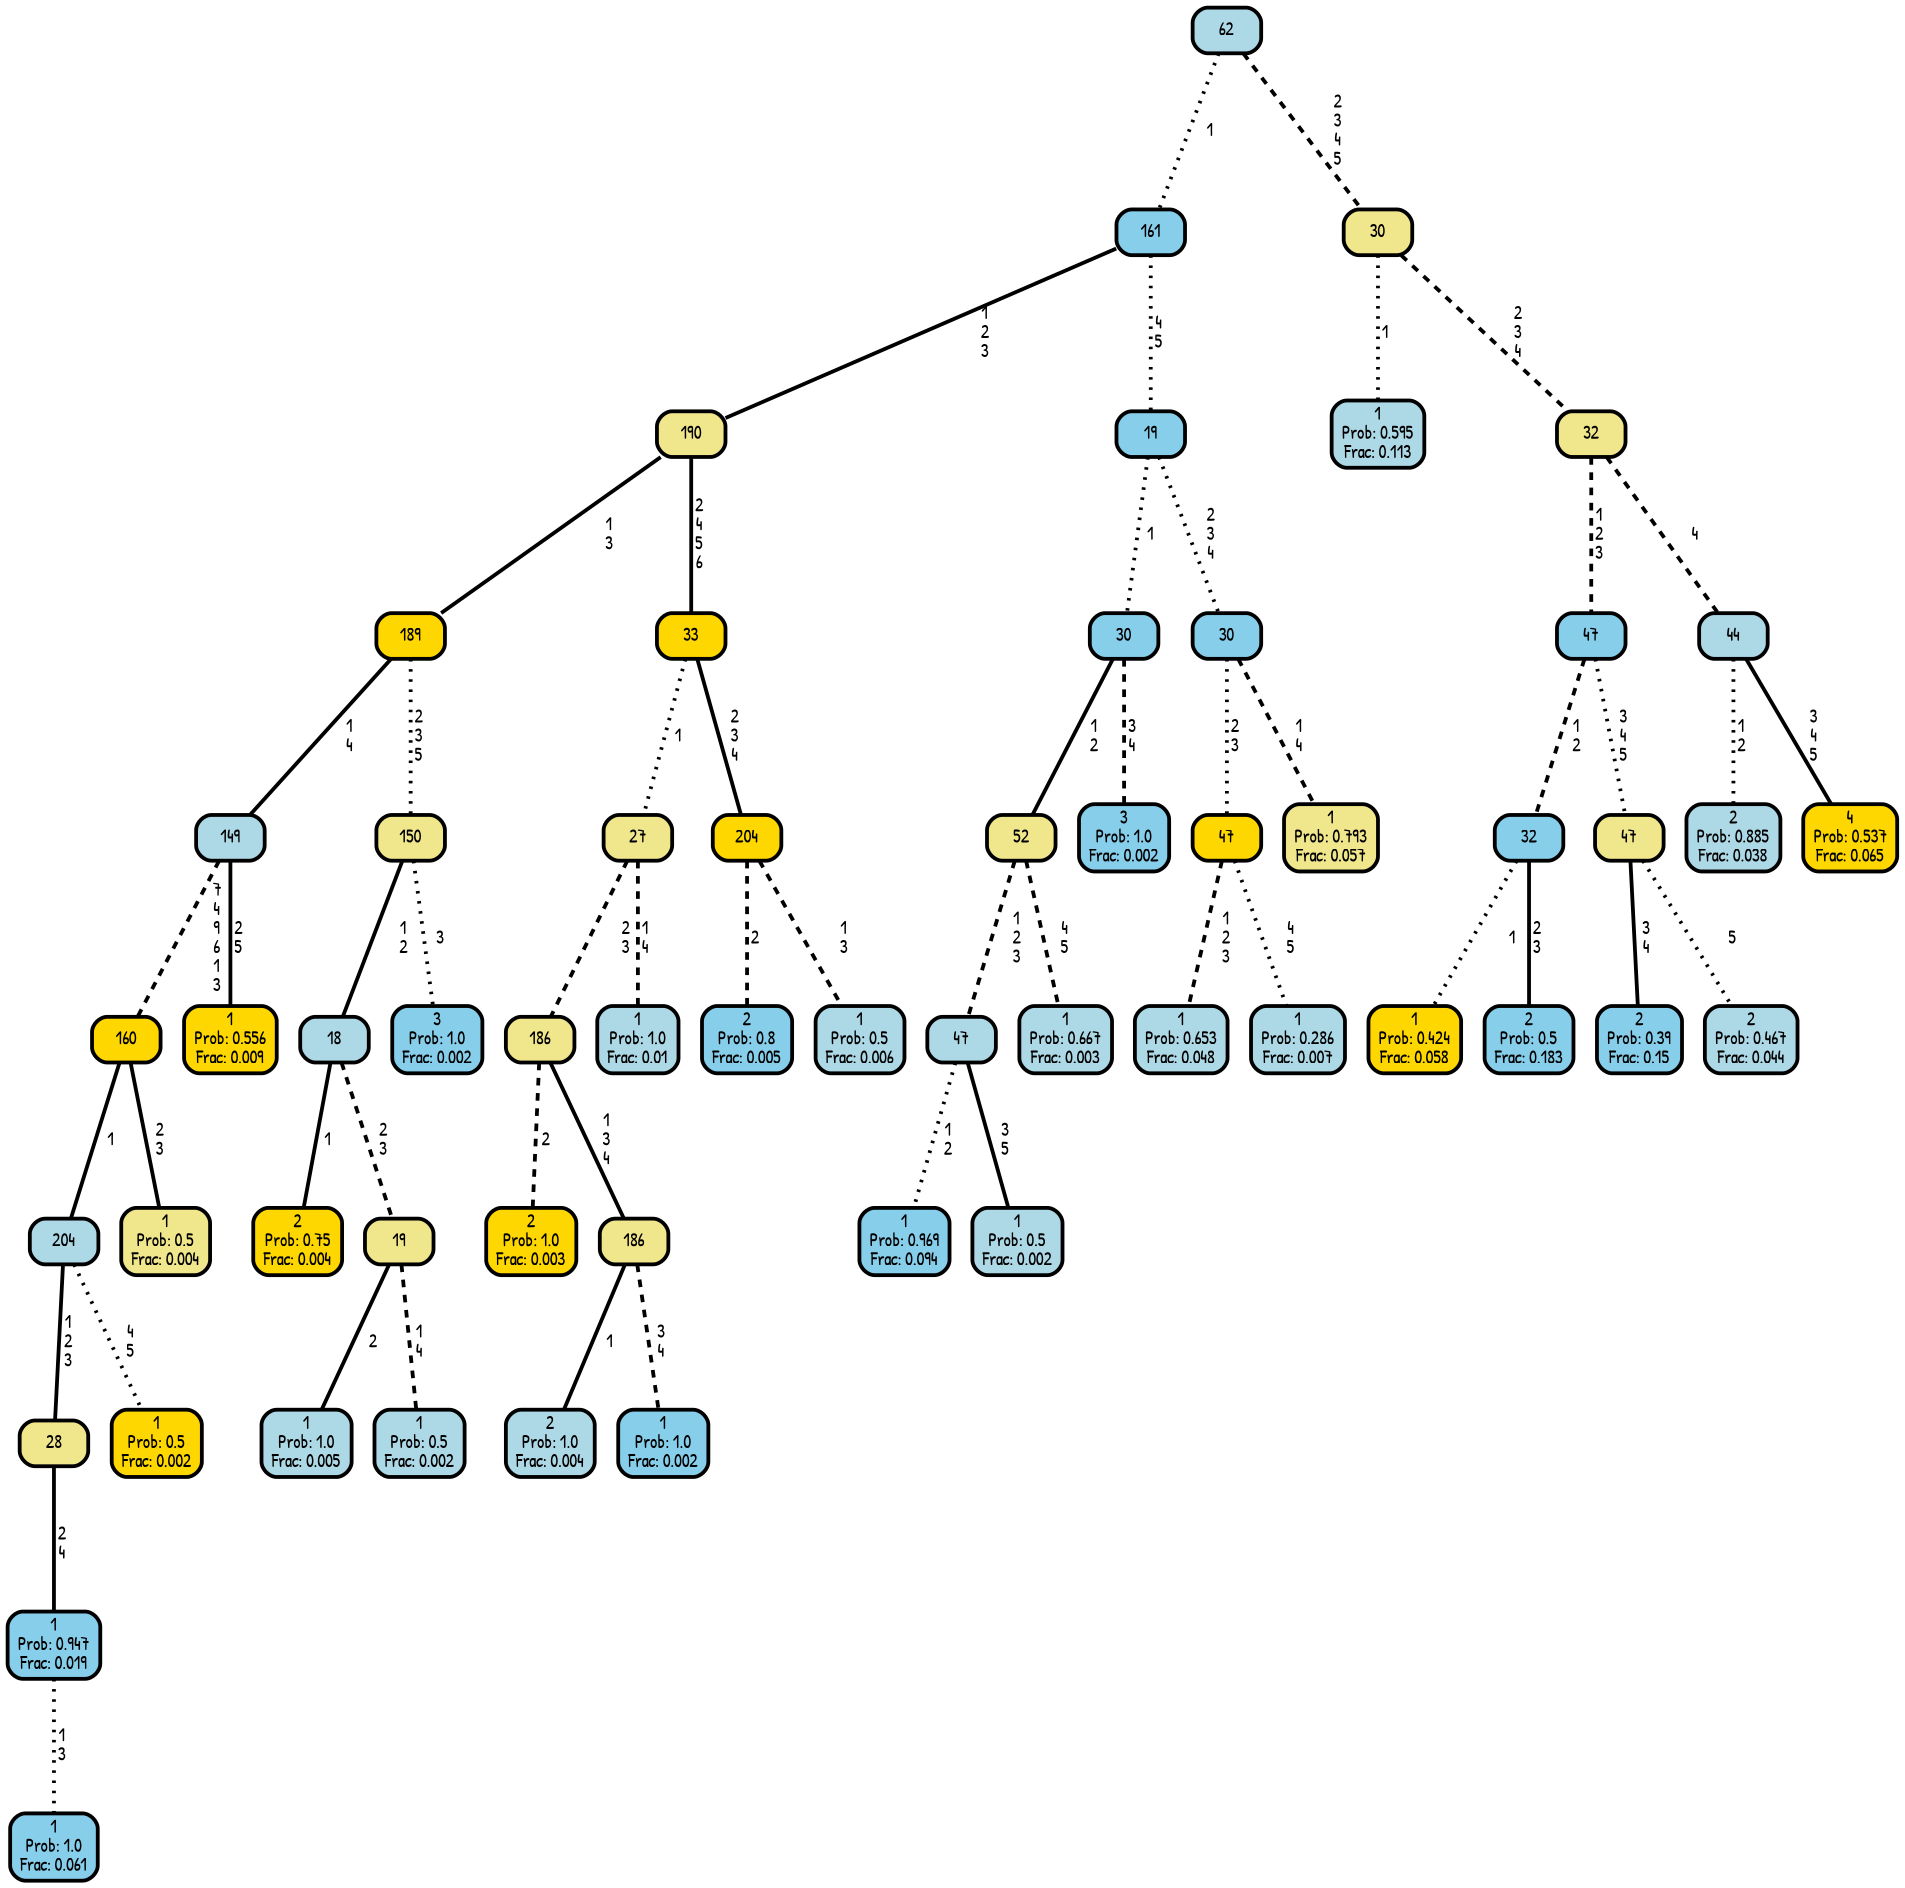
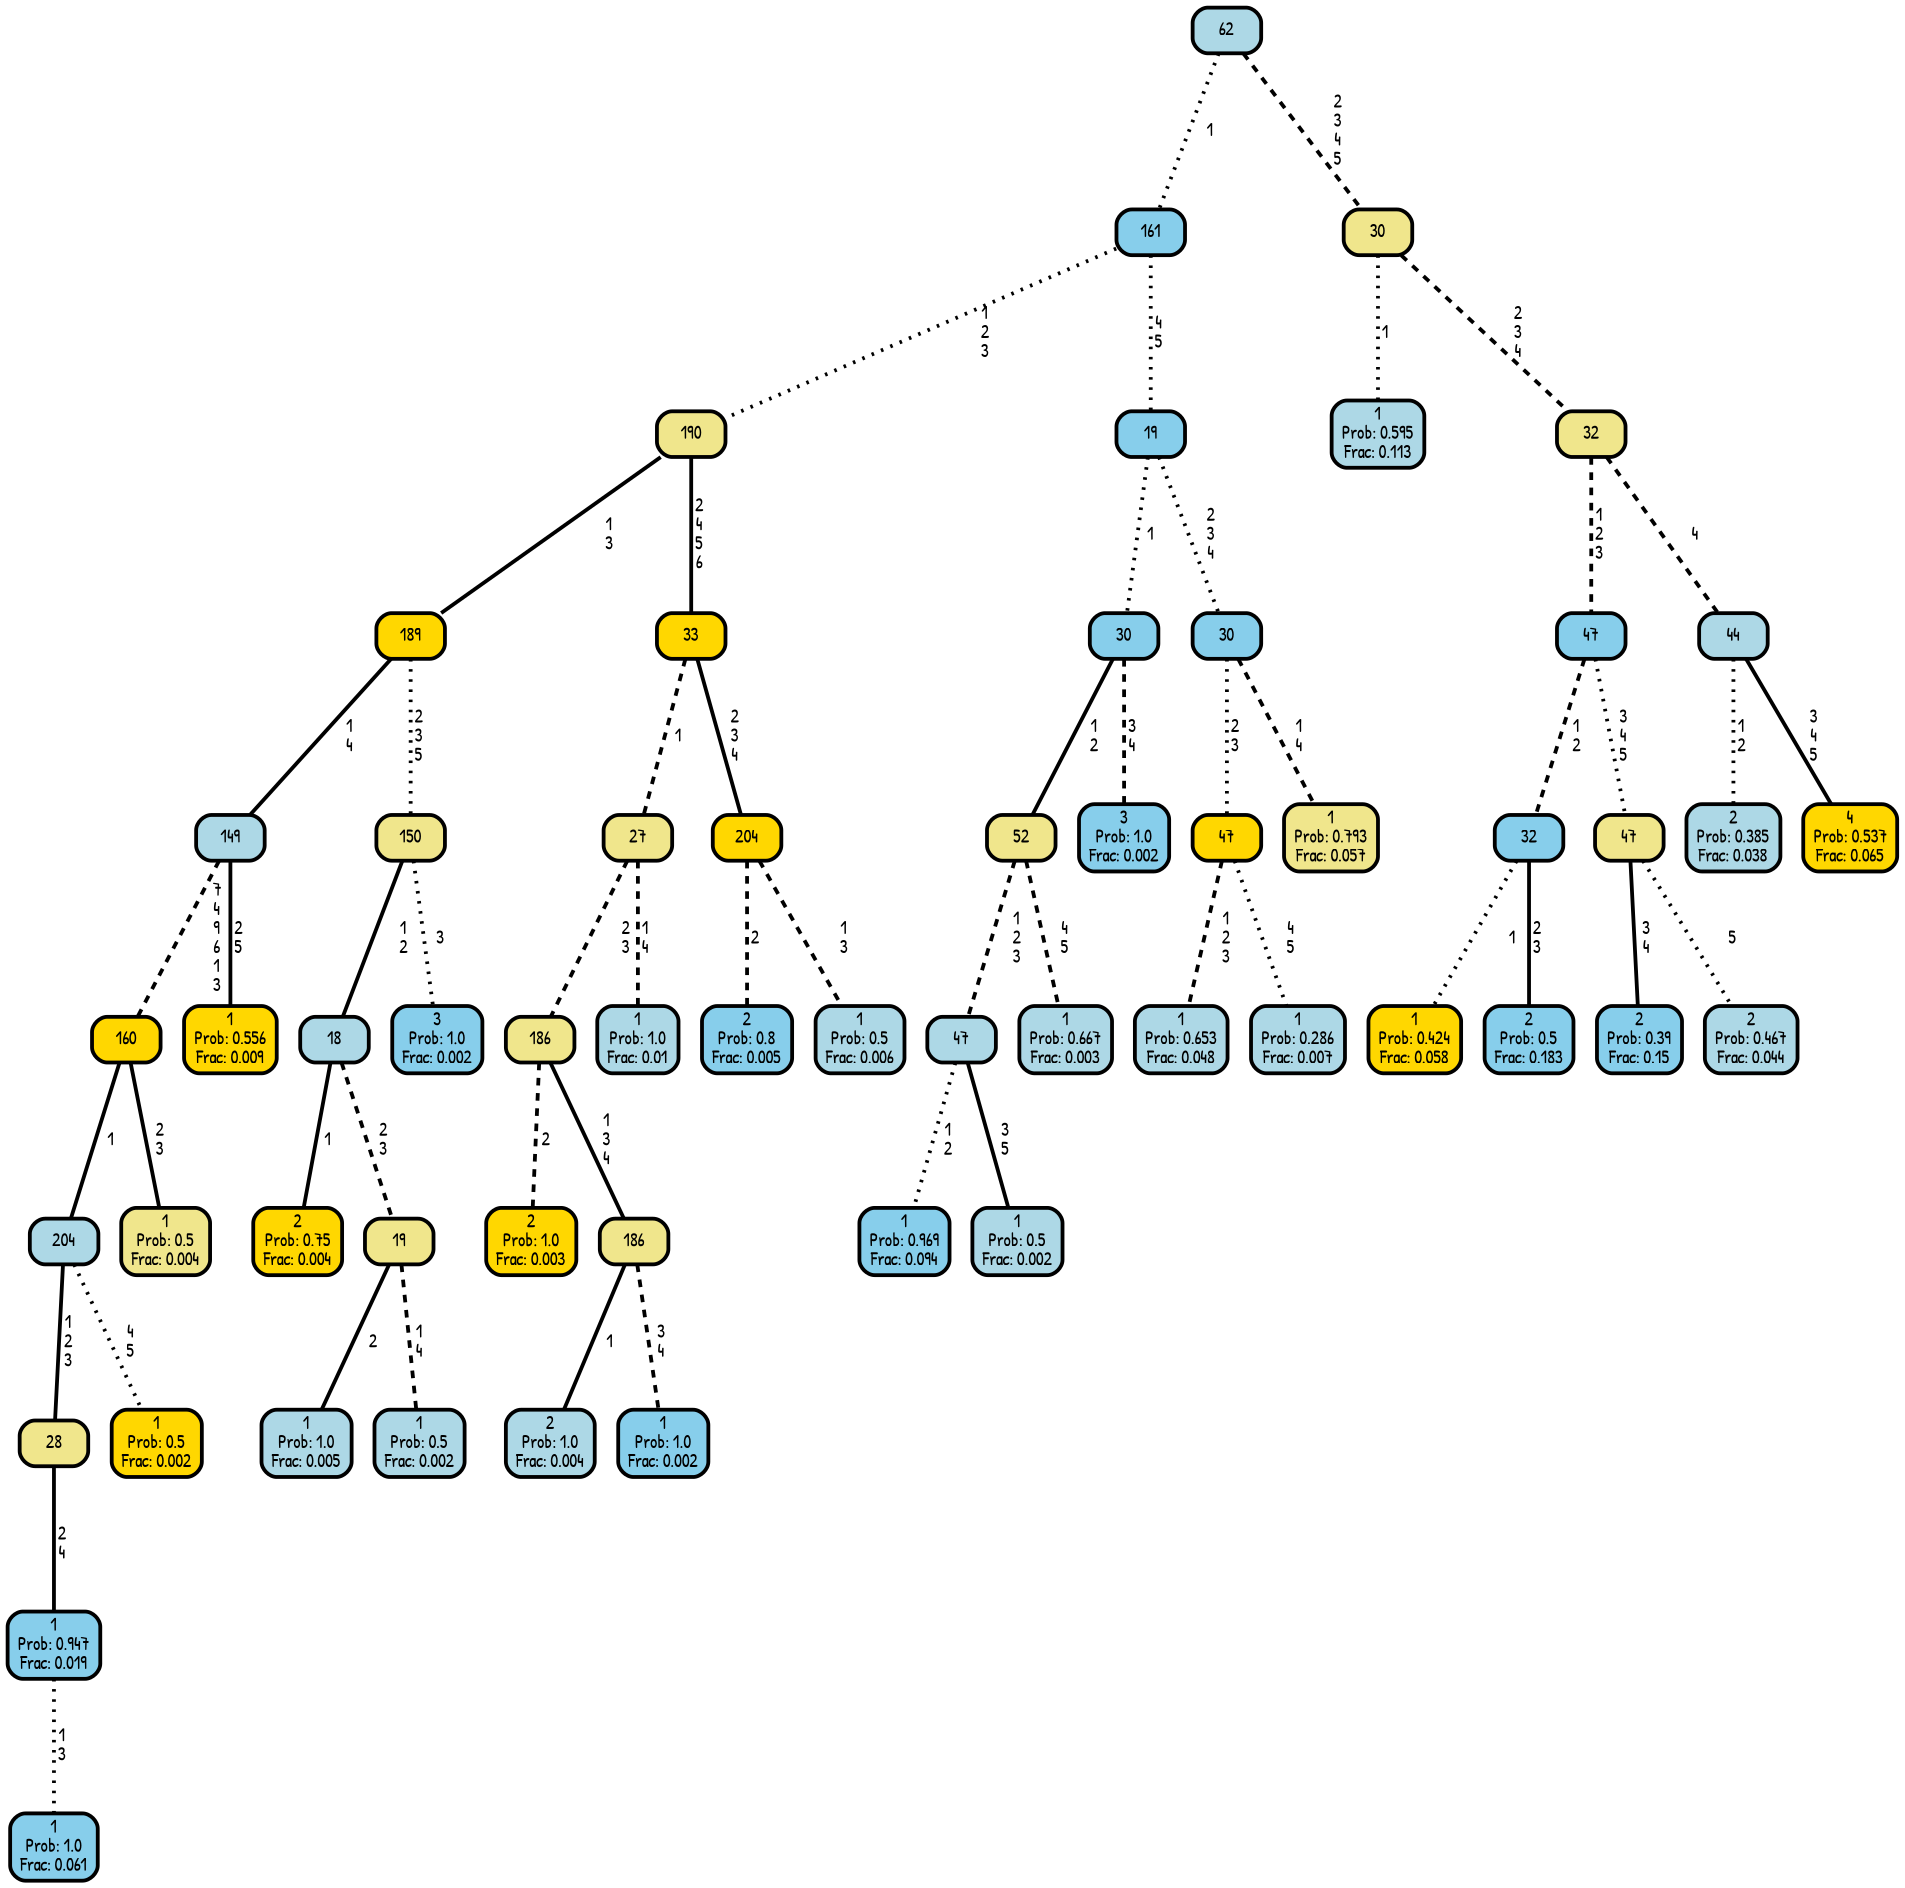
edge "161" -- "190": style bold -> dotted
edge "33" -- "27": style dotted -> dashed
node "2 Prob: 0.885 Frac: 0.038": label "2 Prob: 0.885 Frac: 0.038" -> "2 Prob: 0.385 Frac: 0.038"
